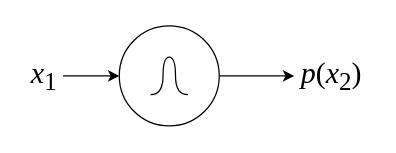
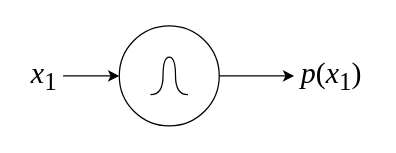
node "p(x2)": label "p(x2)" -> "p(x1)"
